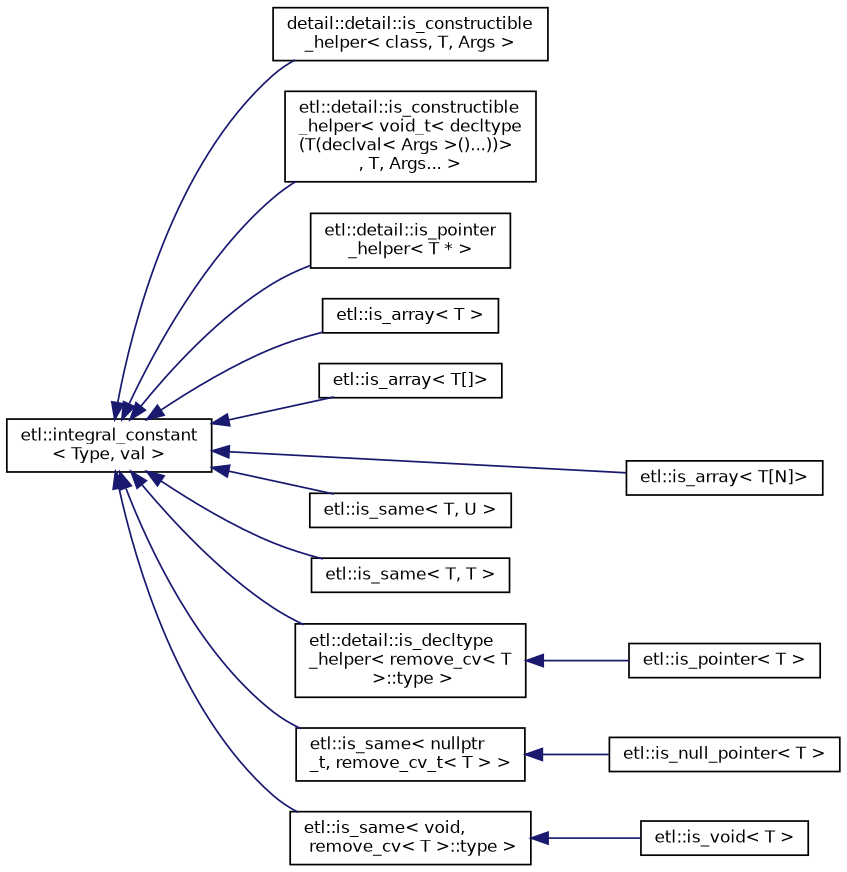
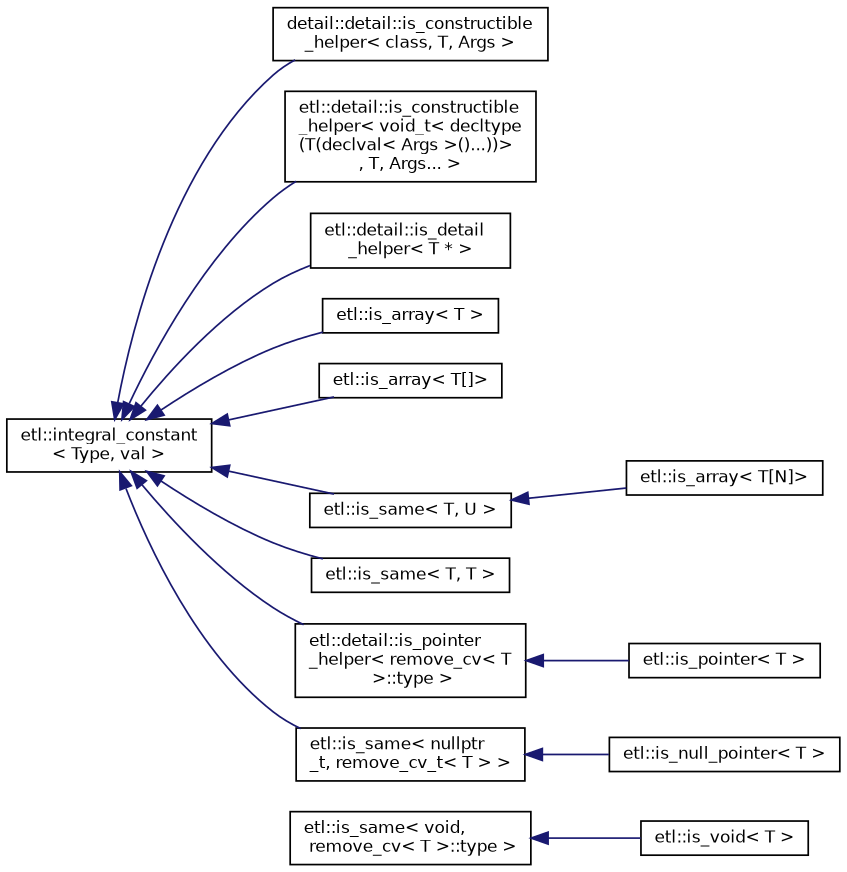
node "etl::detail::is_pointer _helper< T * >": label "etl::detail::is_pointer _helper< T * >" -> "etl::detail::is_detail _helper< T * >"
edge "etl::is_array< T[N]>" -> "etl::integral_constant < Type, val >": now "etl::is_array< T[N]>" -> "etl::is_same< T, U >"
node "etl::detail::is_decltype _helper< remove_cv< T >::type >": label "etl::detail::is_decltype _helper< remove_cv< T >::type >" -> "etl::detail::is_pointer _helper< remove_cv< T >::type >"
edge "etl::is_same< void, remove_cv< T >::type >" -> "etl::integral_constant < Type, val >": removed
